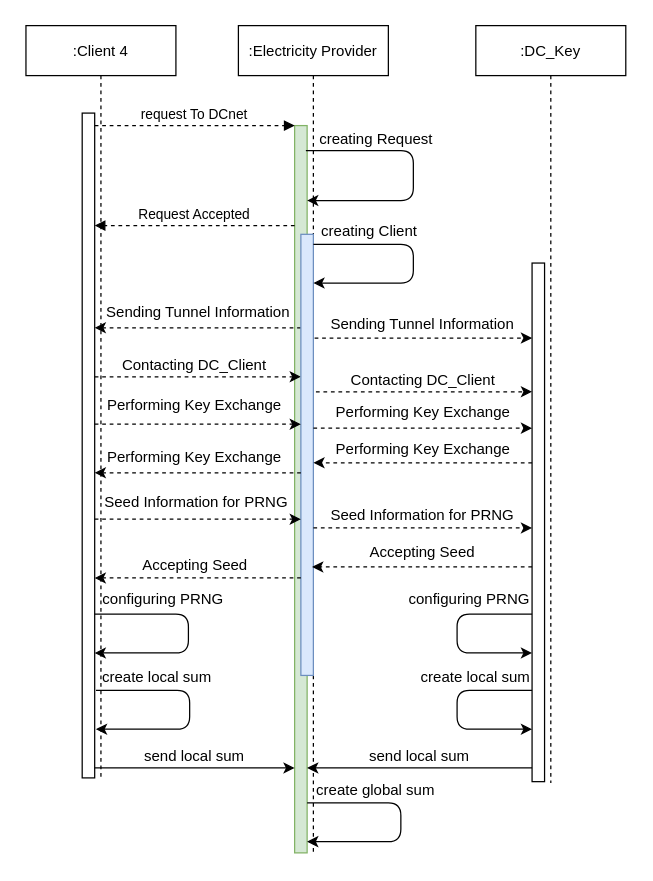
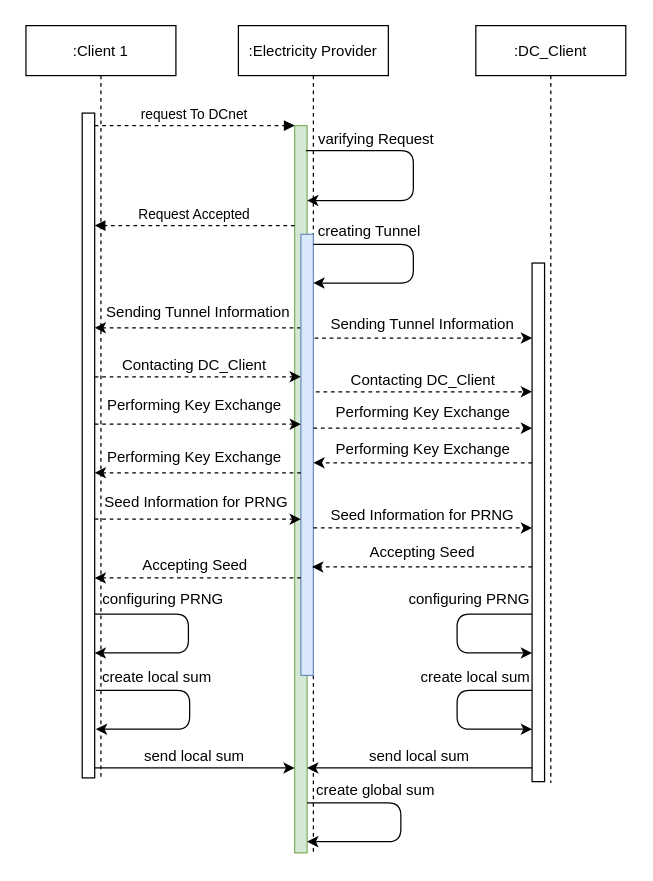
node ":Client 4": label ":Client 4" -> ":Client 1"
node ":DC_Key": label ":DC_Key" -> ":DC_Client"
node "creating Request": label "creating Request" -> "varifying Request"
node "creating Client": label "creating Client" -> "creating Tunnel"
